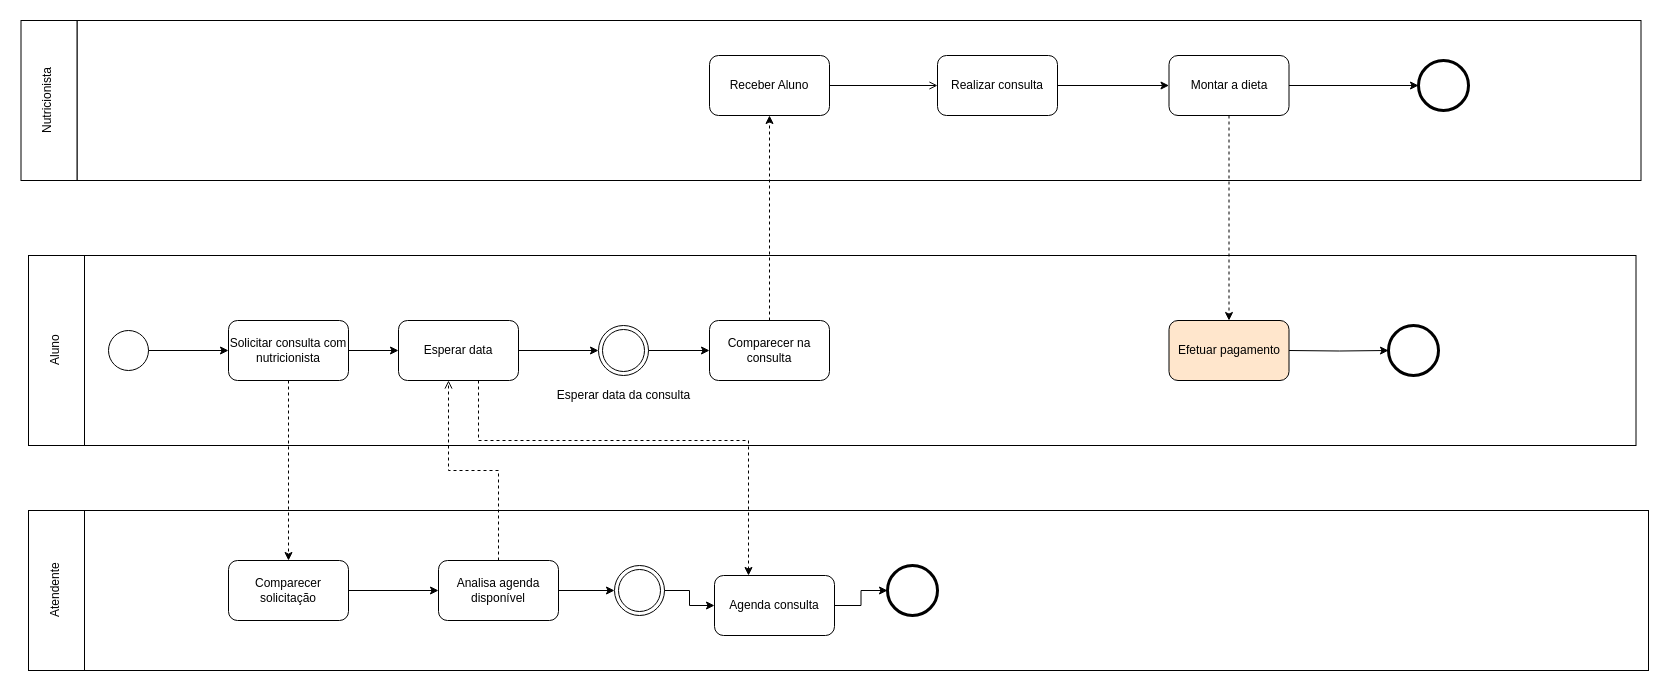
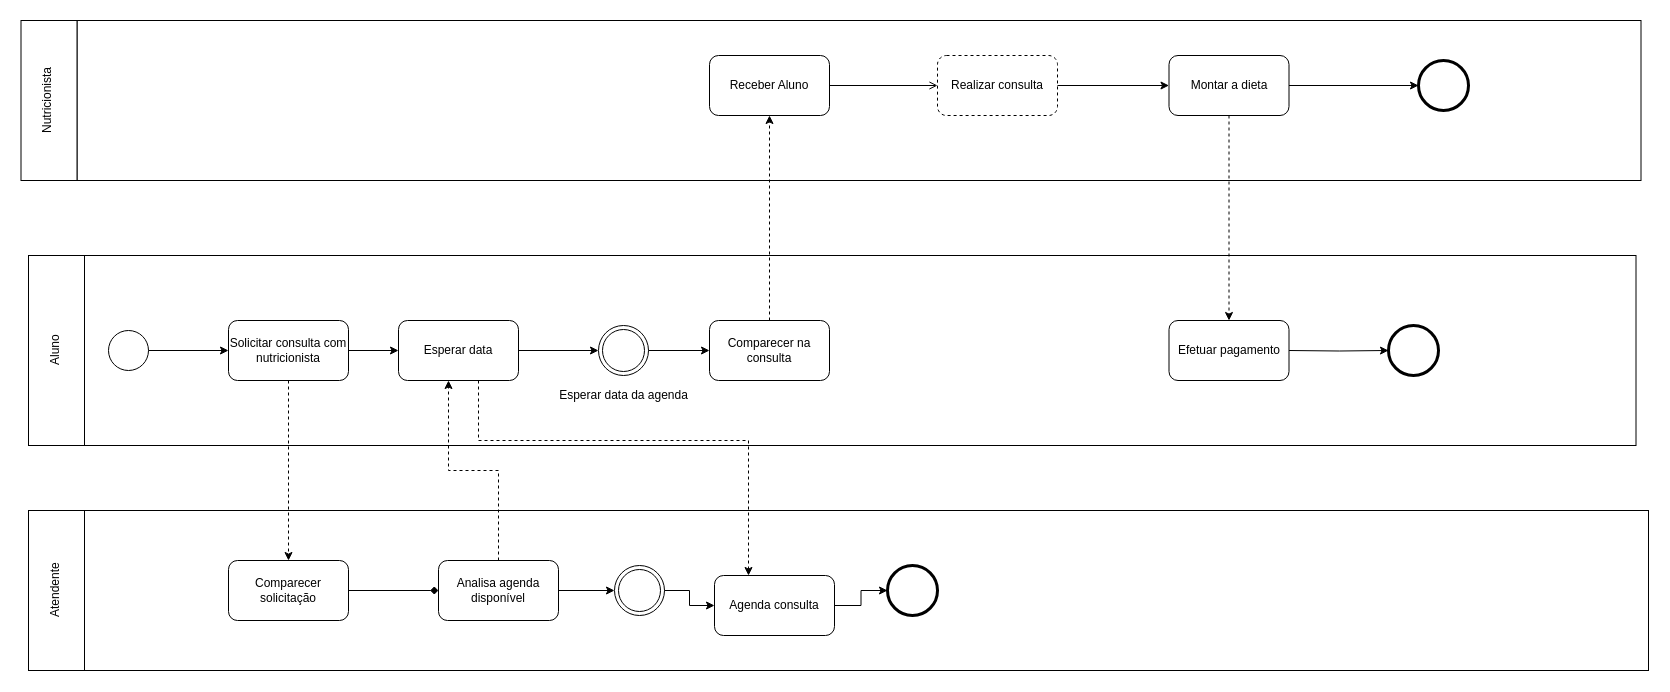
node "Realizar consulta": style solid -> dashed
node "Efetuar pagamento": fillcolor #ffe6cc -> #ffffff
edge "Analisa agenda disponível" -> "Esperar data": arrowhead open -> classic
node "Esperar data da consulta": label "Esperar data da consulta" -> "Esperar data da agenda"
edge "Comparecer solicitação" -> "Analisa agenda disponível": arrowhead classic -> diamond
